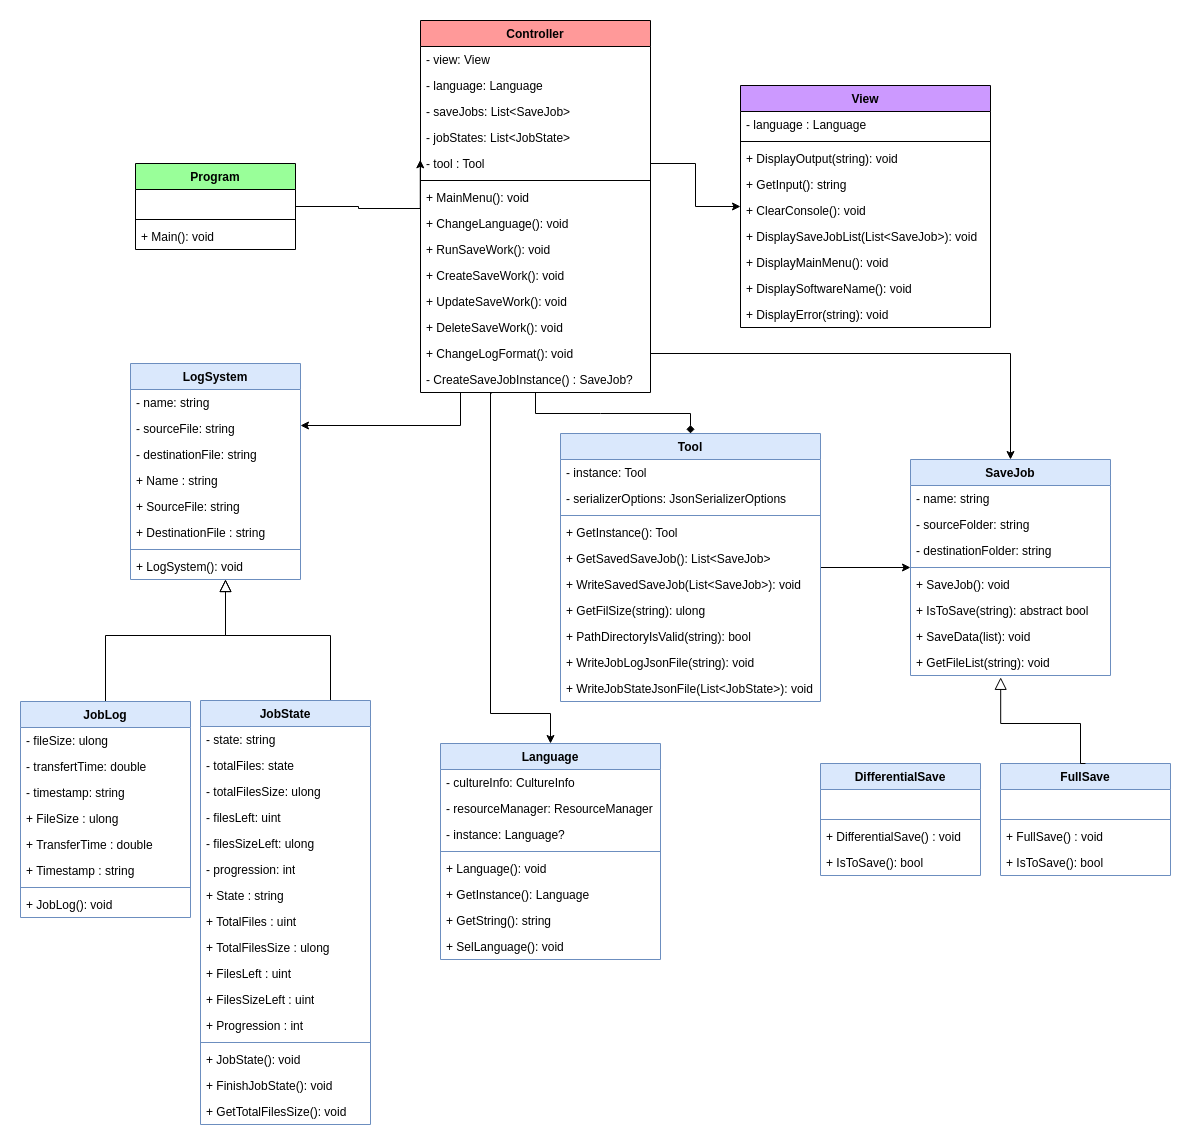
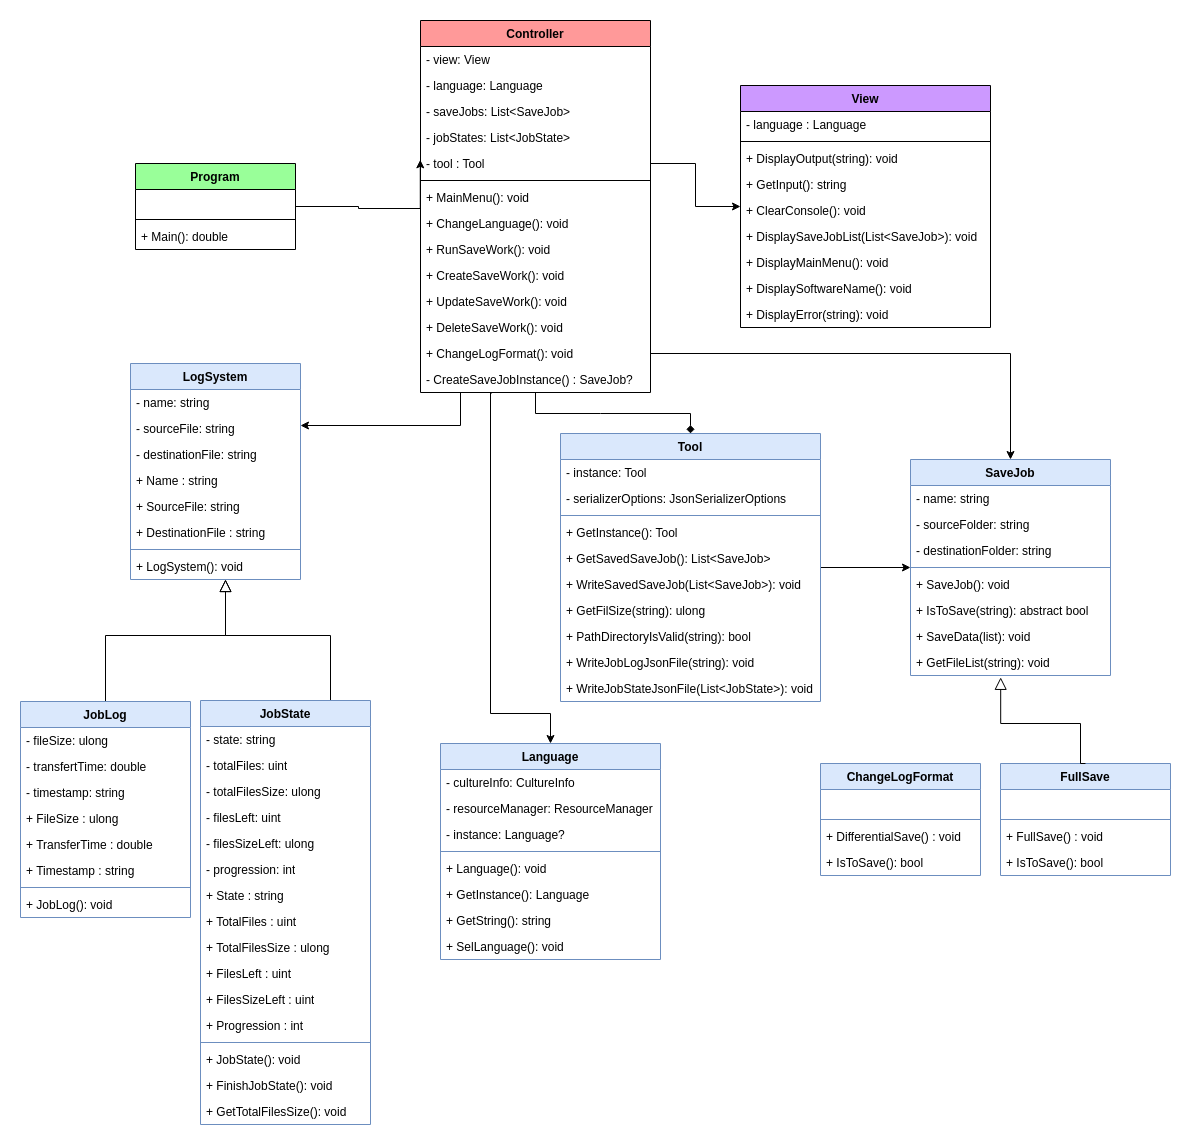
node "+ Main(): void": label "+ Main(): void" -> "+ Main(): double"
node "- totalFiles: state": label "- totalFiles: state" -> "- totalFiles: uint"
node "DifferentialSave": label "DifferentialSave" -> "ChangeLogFormat"
